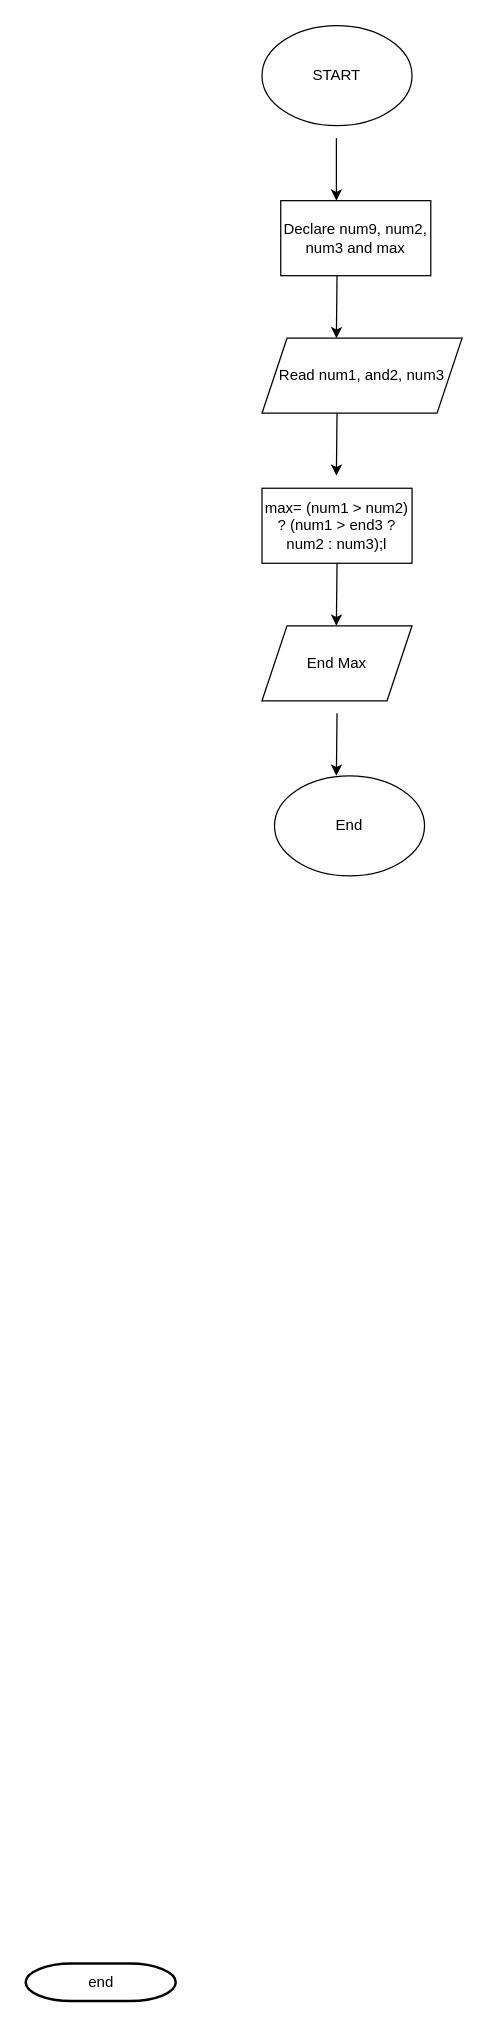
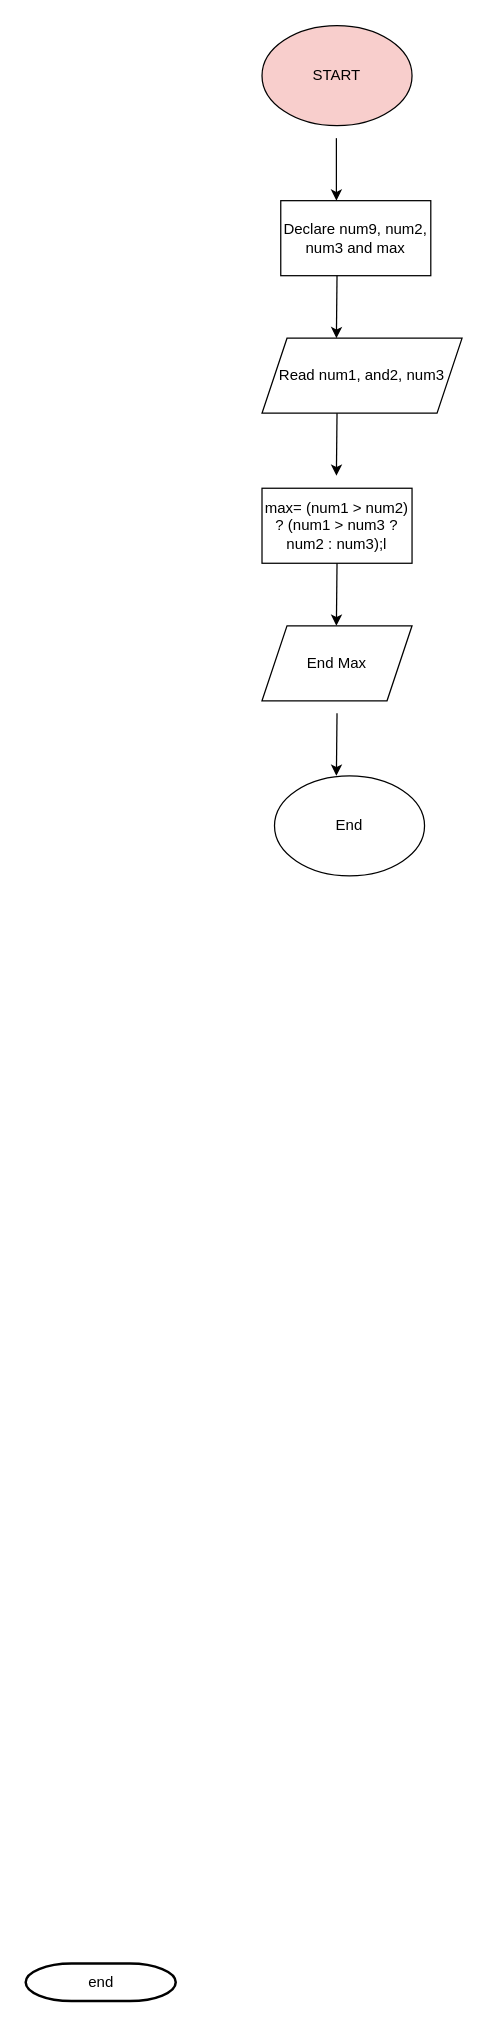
node "START": fillcolor #ffffff -> #f8cecc
node "max= (num1 > num2) ? (num1 > end3 ? num2 : num3);l": label "max= (num1 > num2) ? (num1 > end3 ? num2 : num3);l" -> "max= (num1 > num2) ? (num1 > num3 ? num2 : num3);l"
